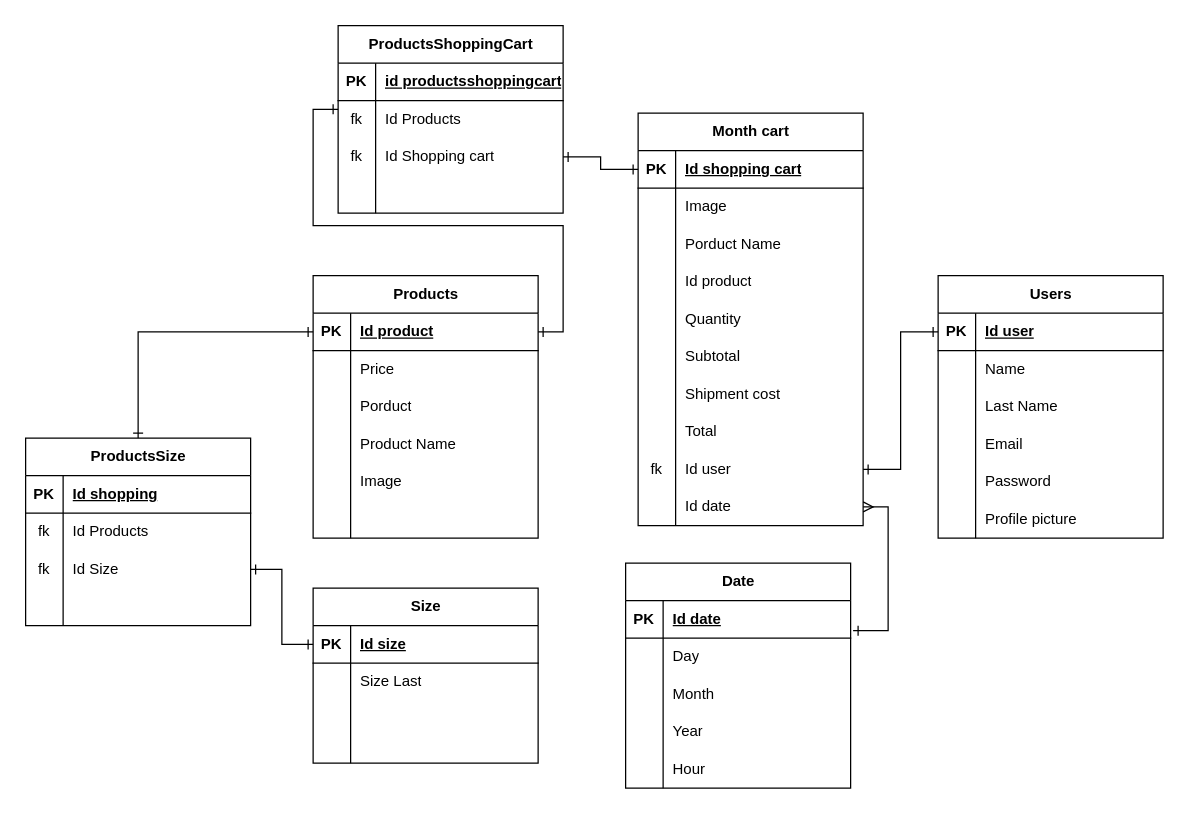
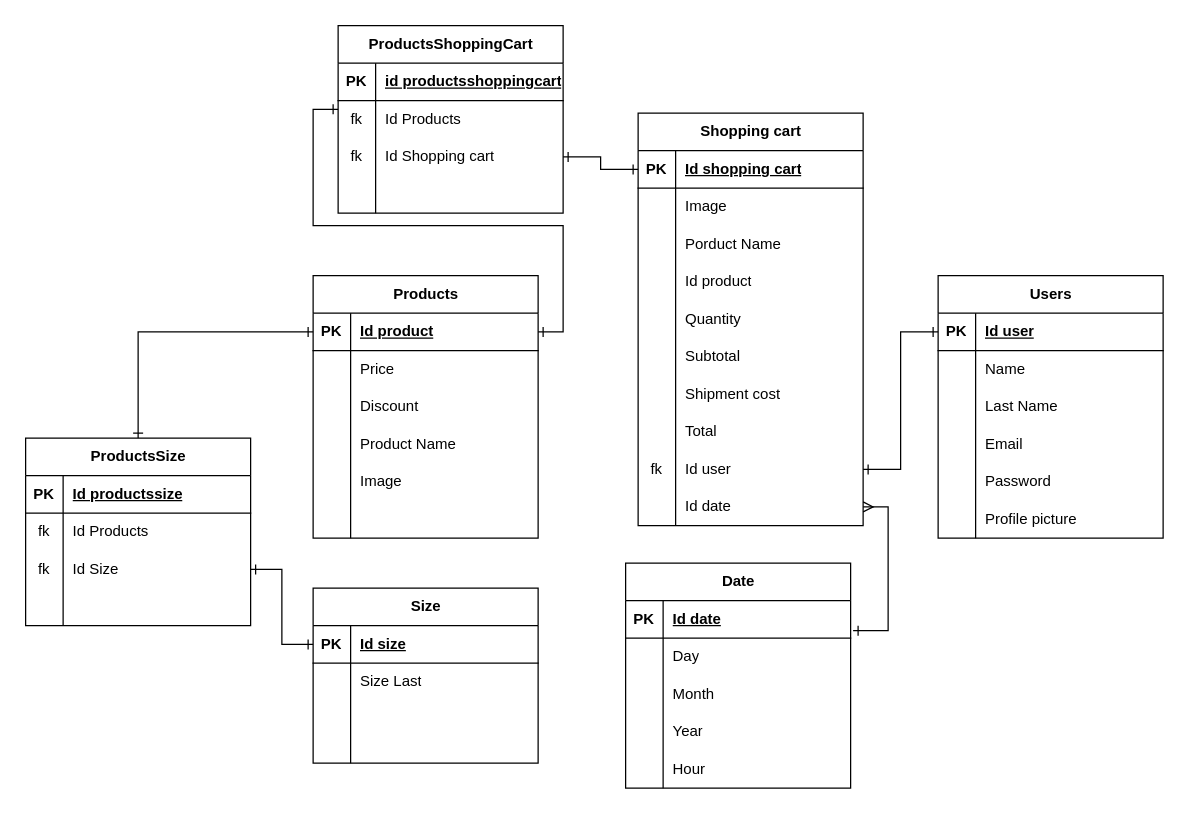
node "Month cart": label "Month cart" -> "Shopping cart"
node "Porduct": label "Porduct" -> "Discount"
node "Id shopping": label "Id shopping" -> "Id productssize"
